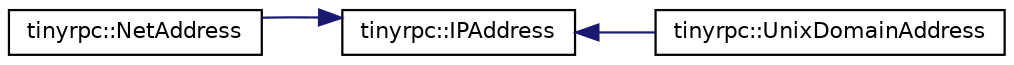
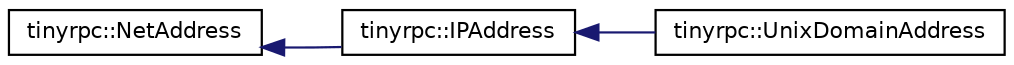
edge "tinyrpc::NetAddress" -> "tinyrpc::IPAddress": reversed
